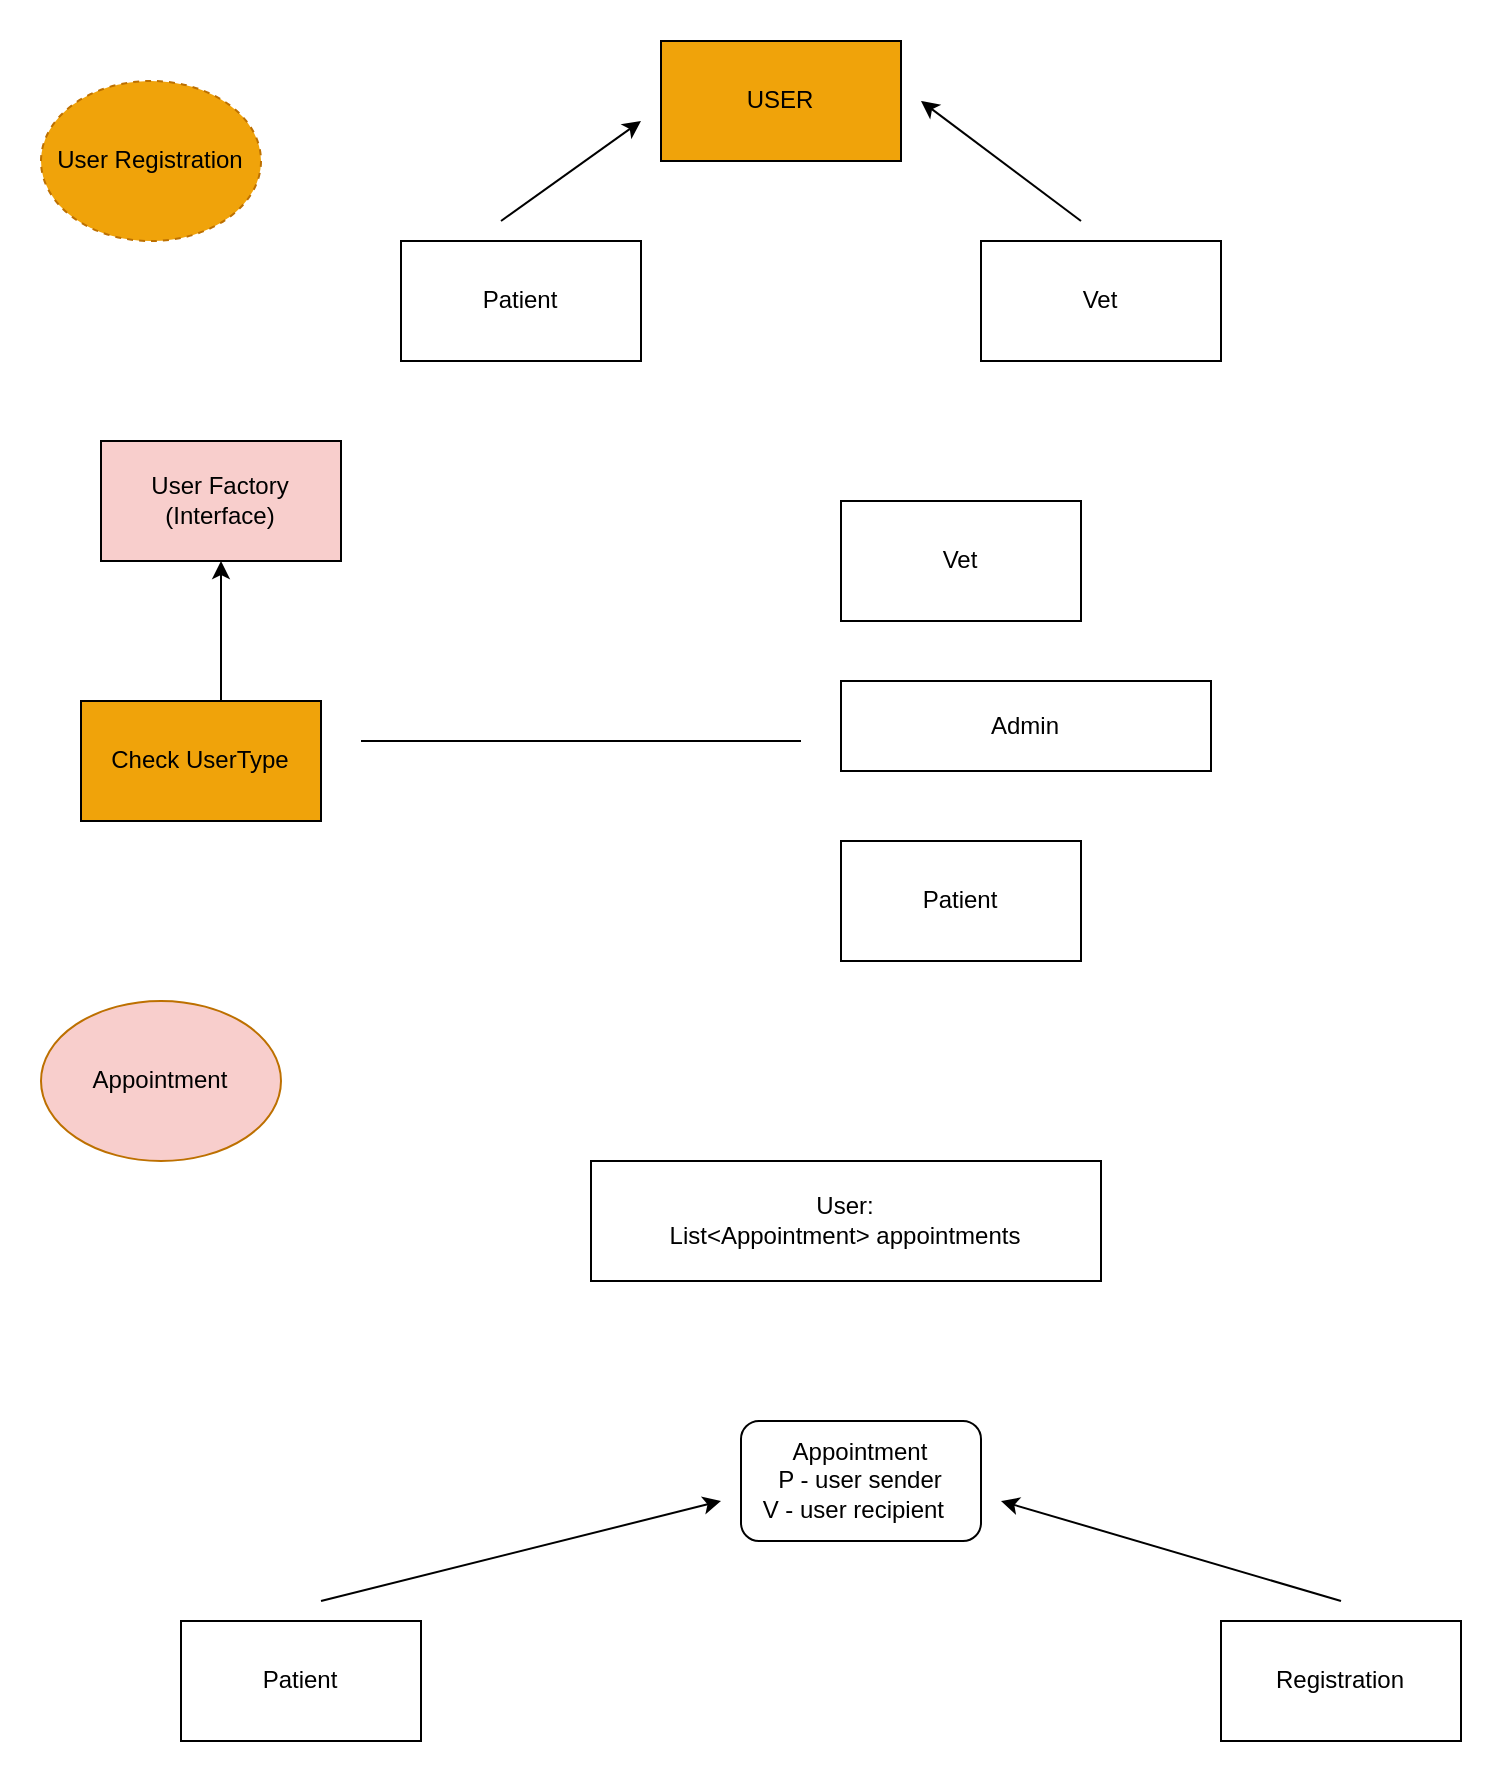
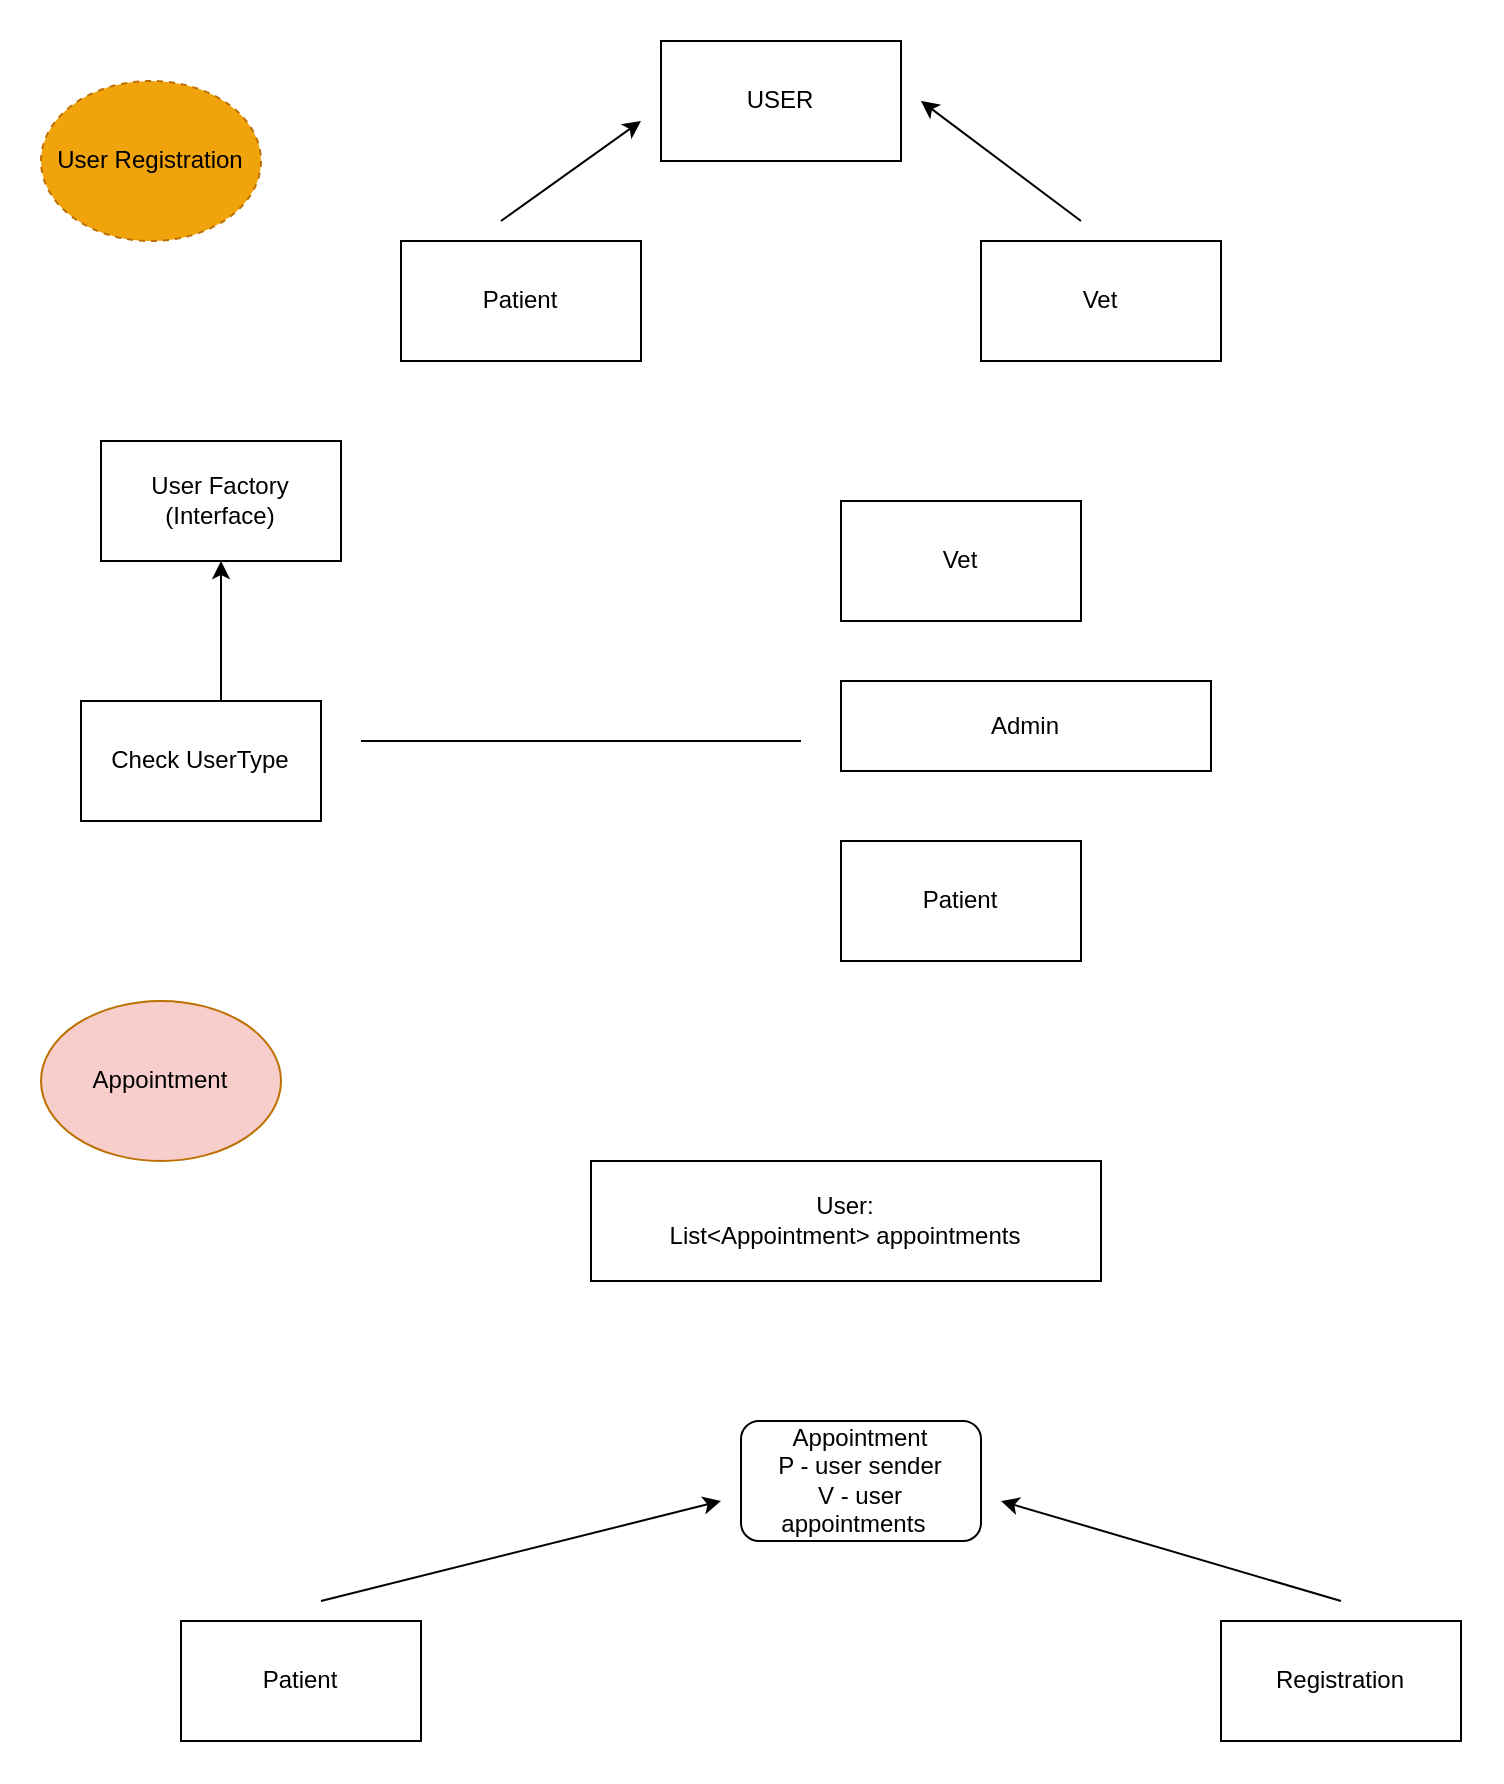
node "USER": fillcolor #f0a30a -> #ffffff
node "User Factory (Interface)": fillcolor #f8cecc -> #ffffff
node "Check UserType": fillcolor #f0a30a -> #ffffff
node "Appointment P - user sender V - user recipient": label "Appointment P - user sender V - user recipient" -> "Appointment P - user sender V - user appointments"
